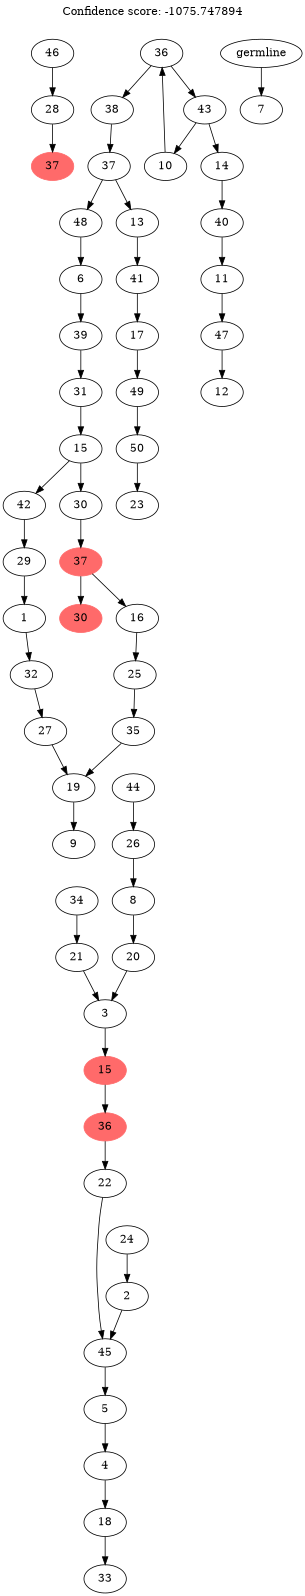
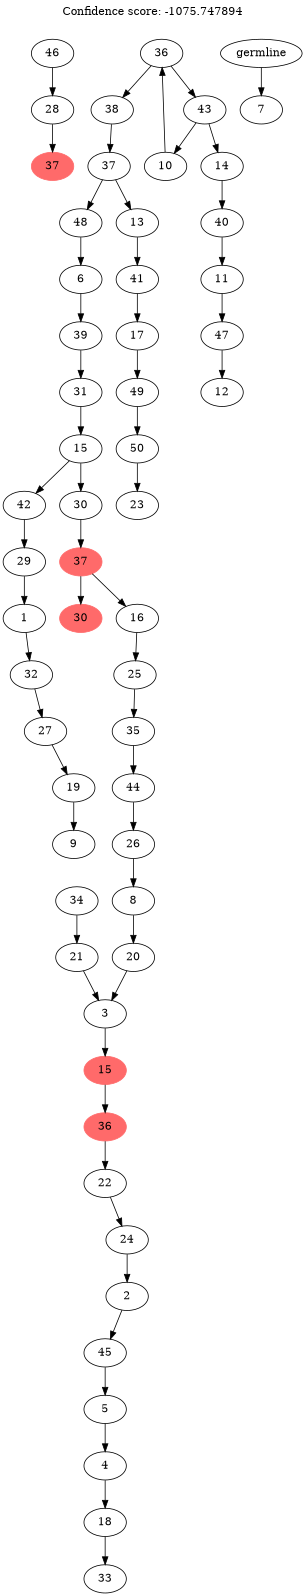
edge "35" -> "19": now "35" -> "44"
edge "22" -> "45": now "22" -> "24"
